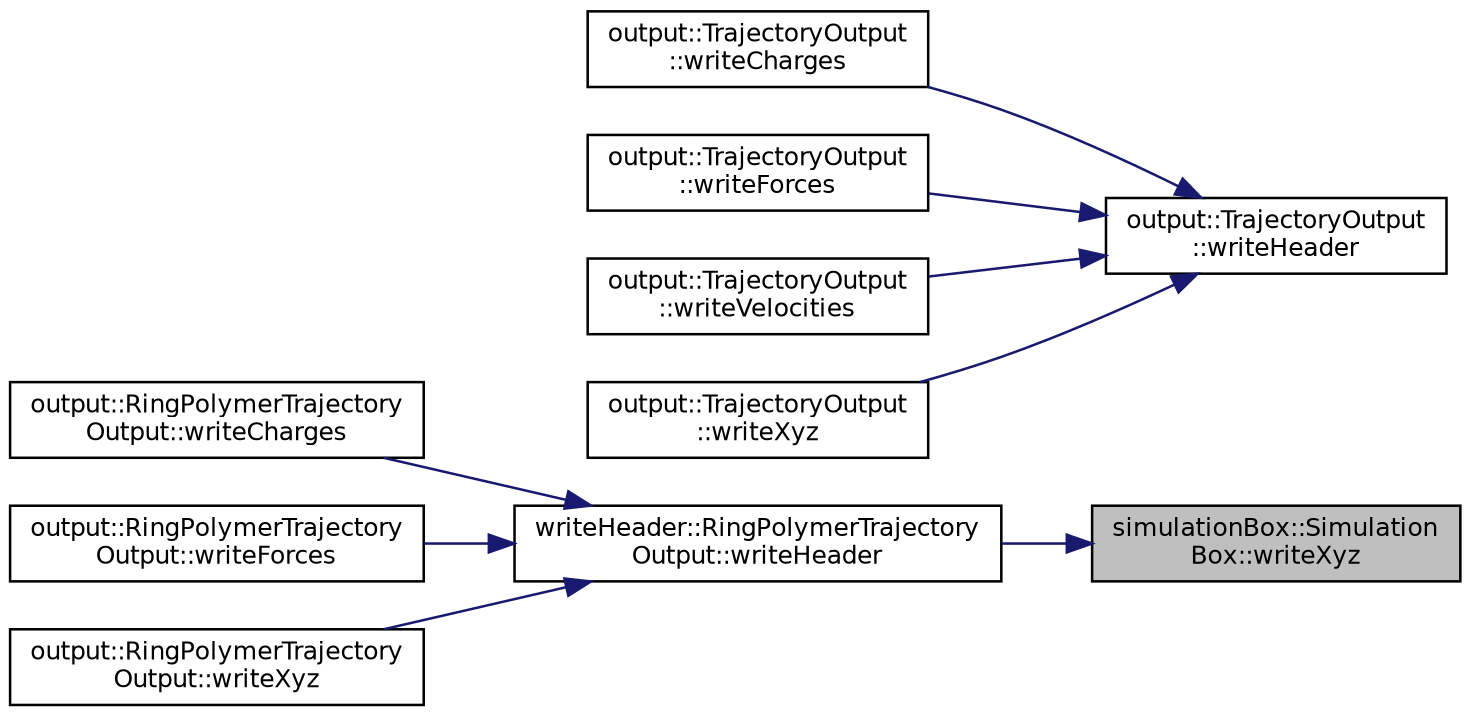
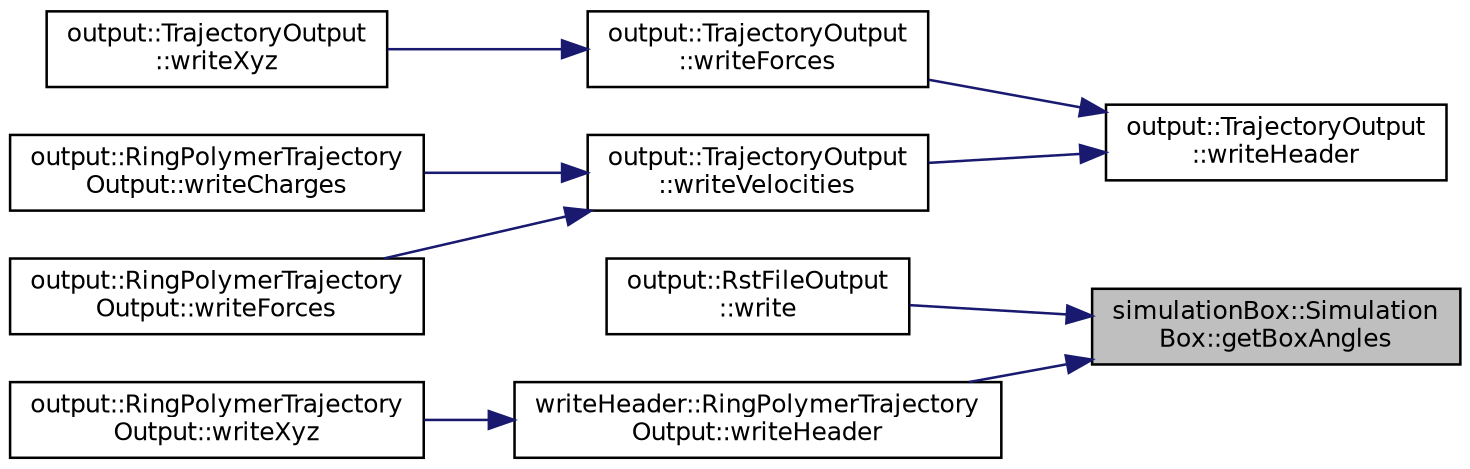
node "output::TrajectoryOutput ::writeCharges": removed
node "output::RstFileOutput ::write": added
edge "output::TrajectoryOutput ::writeXyz" -> "output::TrajectoryOutput ::writeHeader": now "output::TrajectoryOutput ::writeXyz" -> "output::TrajectoryOutput ::writeForces"
edge "output::RingPolymerTrajectory Output::writeCharges" -> "writeHeader::RingPolymerTrajectory Output::writeHeader": now "output::RingPolymerTrajectory Output::writeCharges" -> "output::TrajectoryOutput ::writeVelocities"
edge "output::RingPolymerTrajectory Output::writeForces" -> "writeHeader::RingPolymerTrajectory Output::writeHeader": now "output::RingPolymerTrajectory Output::writeForces" -> "output::TrajectoryOutput ::writeVelocities"
node "simulationBox::Simulation Box::writeXyz": label "simulationBox::Simulation Box::writeXyz" -> "simulationBox::Simulation Box::getBoxAngles"
